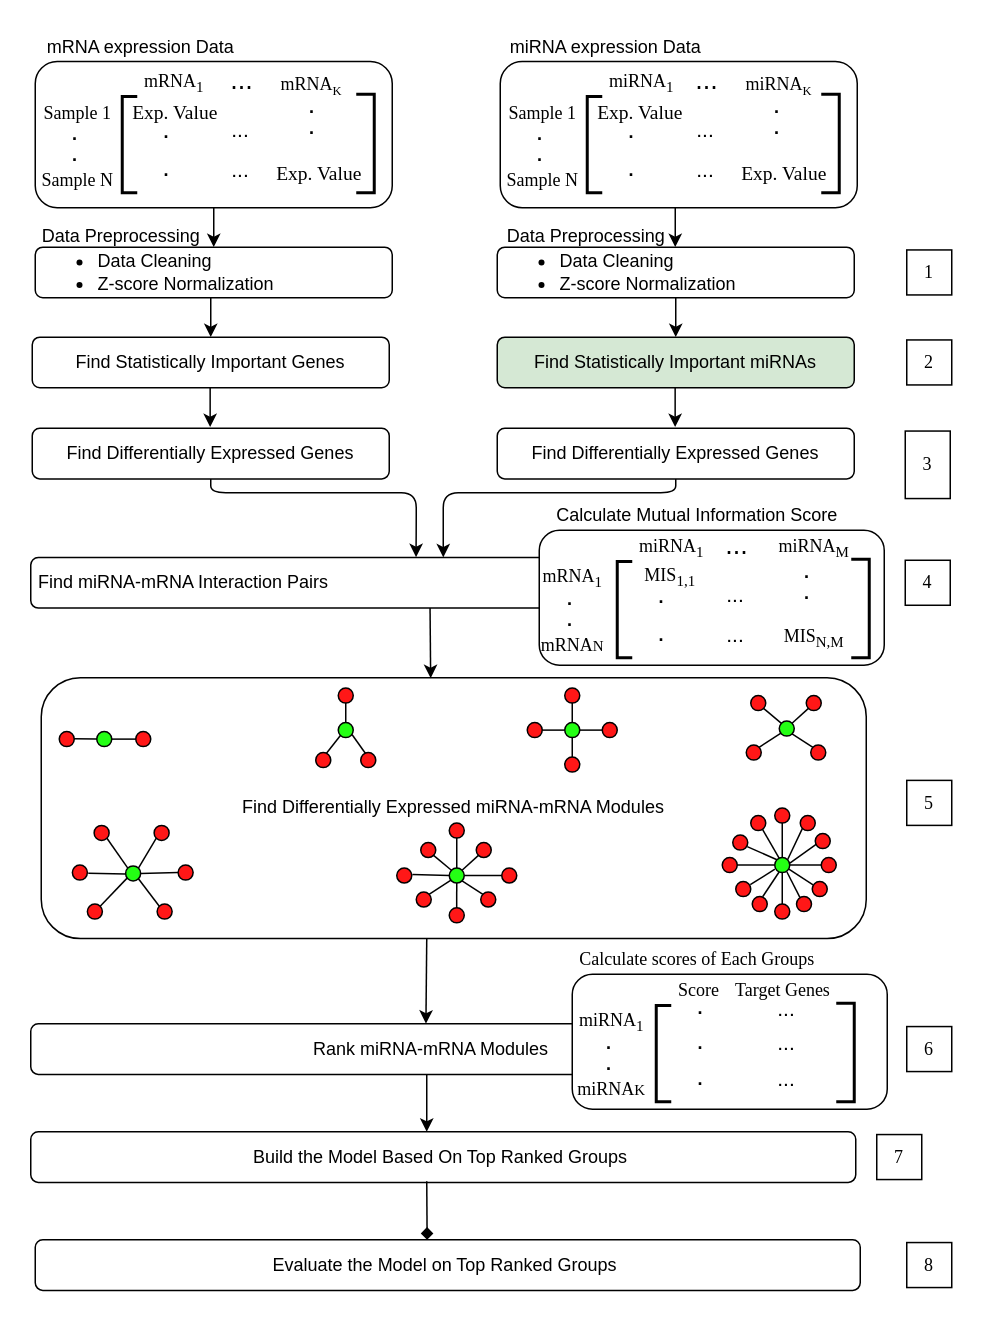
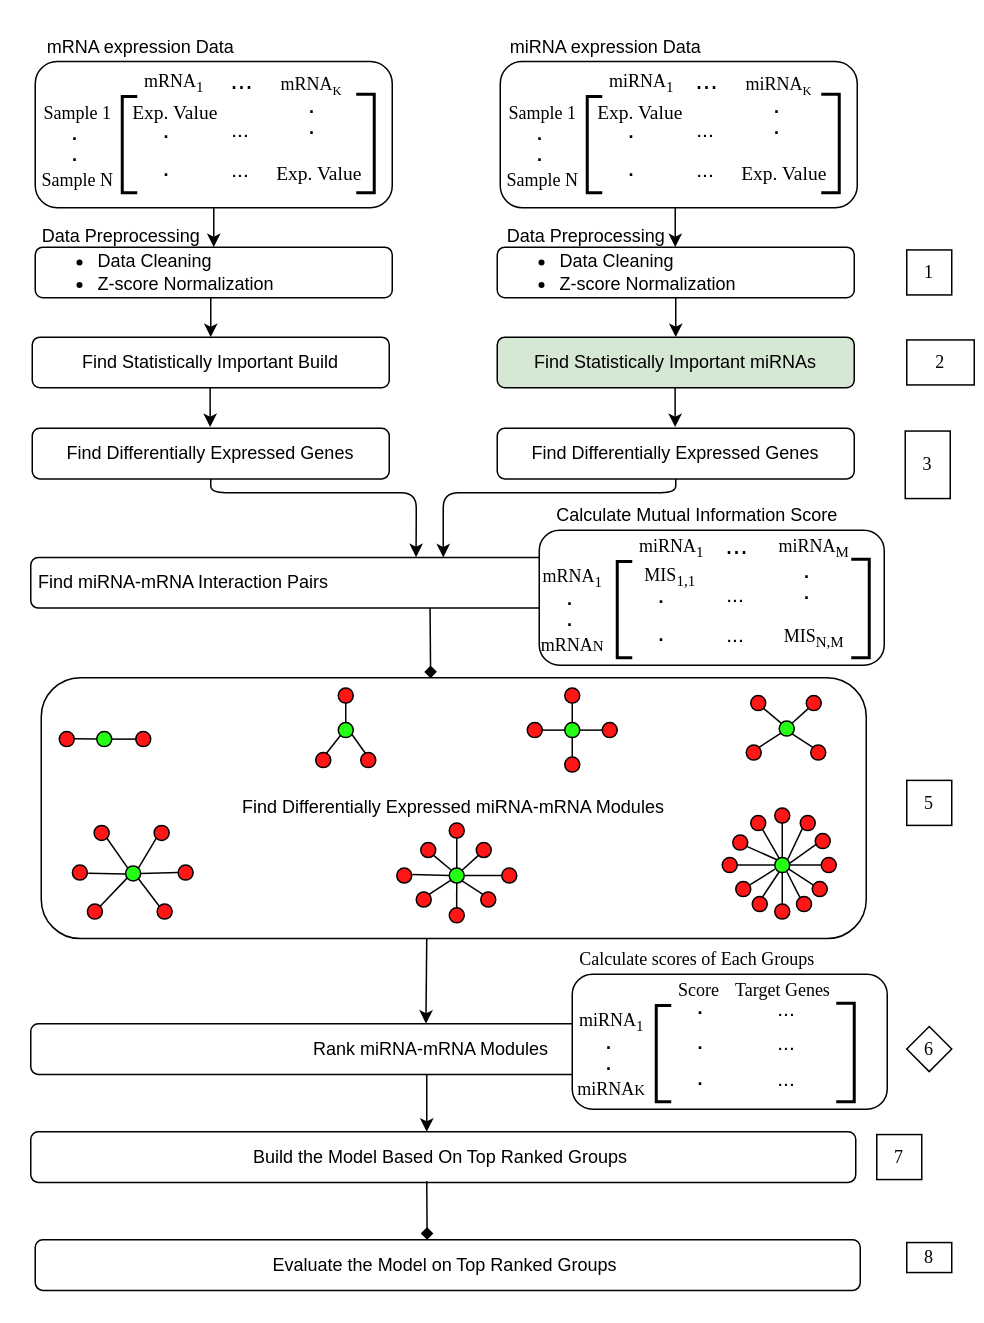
node "Find Statistically Important Genes": label "Find Statistically Important Genes" -> "Find Statistically Important Build"
node "2": size 45x45 -> 68x45
node "4": removed
edge "Find miRNA-mRNA Interaction Pairs" -> "Find Differentially Expressed miRNA-mRNA Modules": arrowhead classic -> diamond
node "6": shape rectangle -> diamond
node "8": size 45x45 -> 45x30
